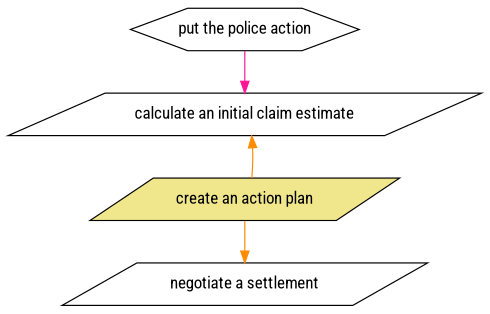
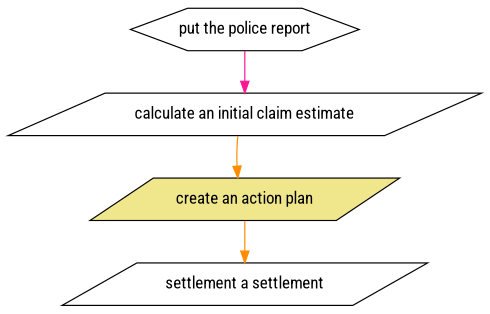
node "put the police action": label "put the police action" -> "put the police report"
edge "create an action plan" -> "calculate an initial claim estimate": reversed
node "negotiate a settlement": label "negotiate a settlement" -> "settlement a settlement"
